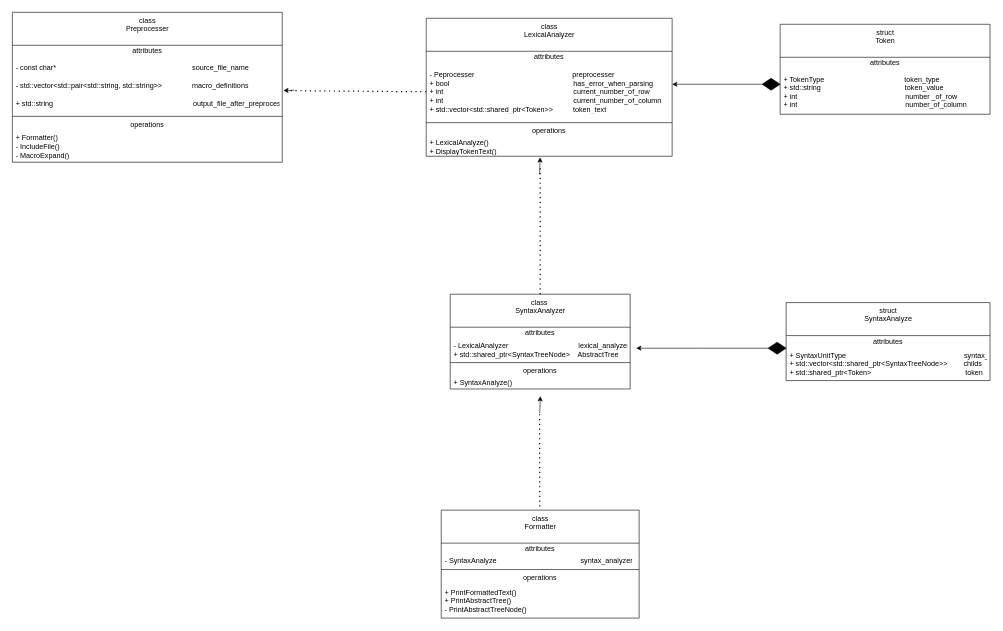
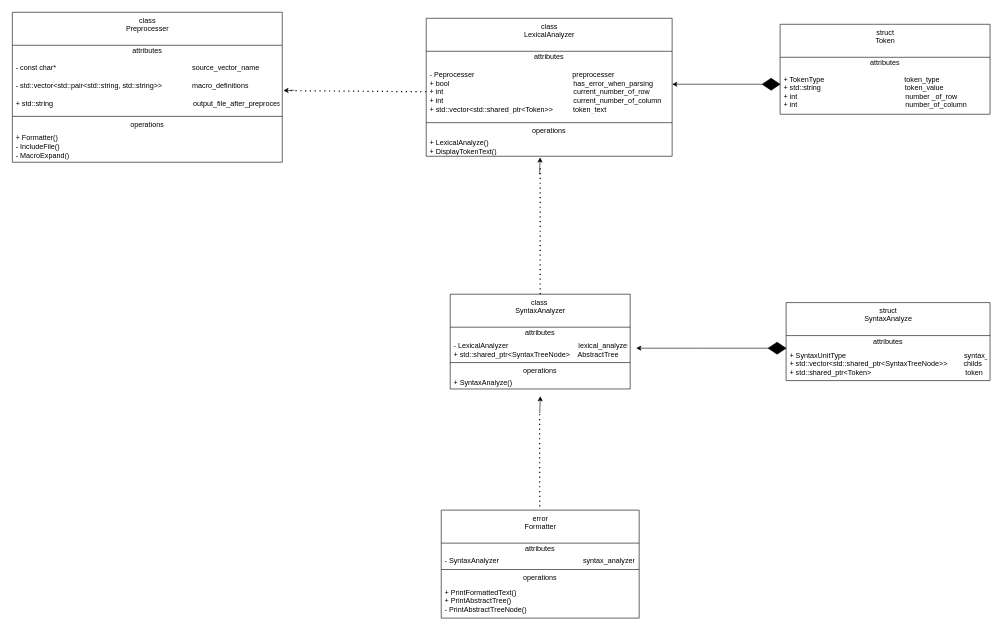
node "- const char* source_file_name": label "- const char* source_file_name" -> "- const char* source_vector_name"
node "class Formatter": label "class Formatter" -> "error Formatter"
node "- SyntaxAnalyze syntax_analyzer": label "- SyntaxAnalyze syntax_analyzer" -> "- SyntaxAnalyzer syntax_analyzer"
